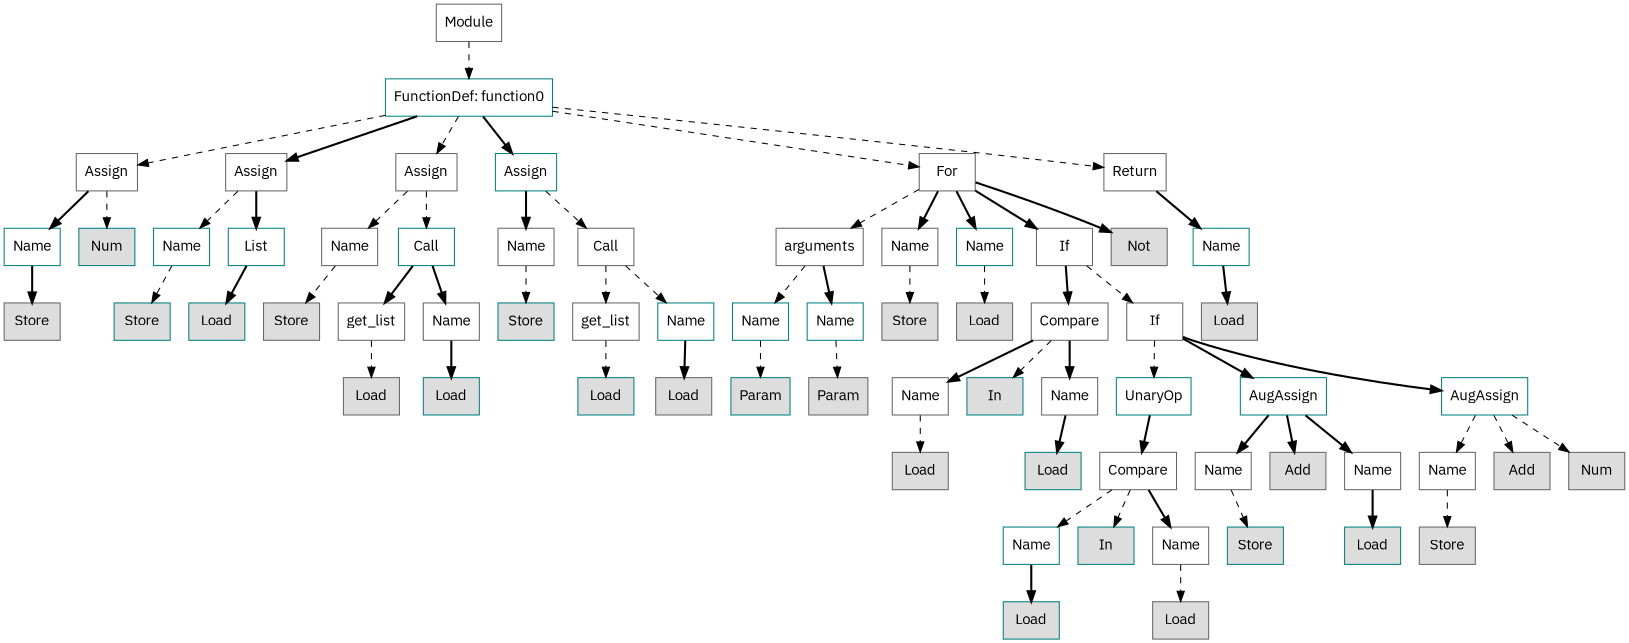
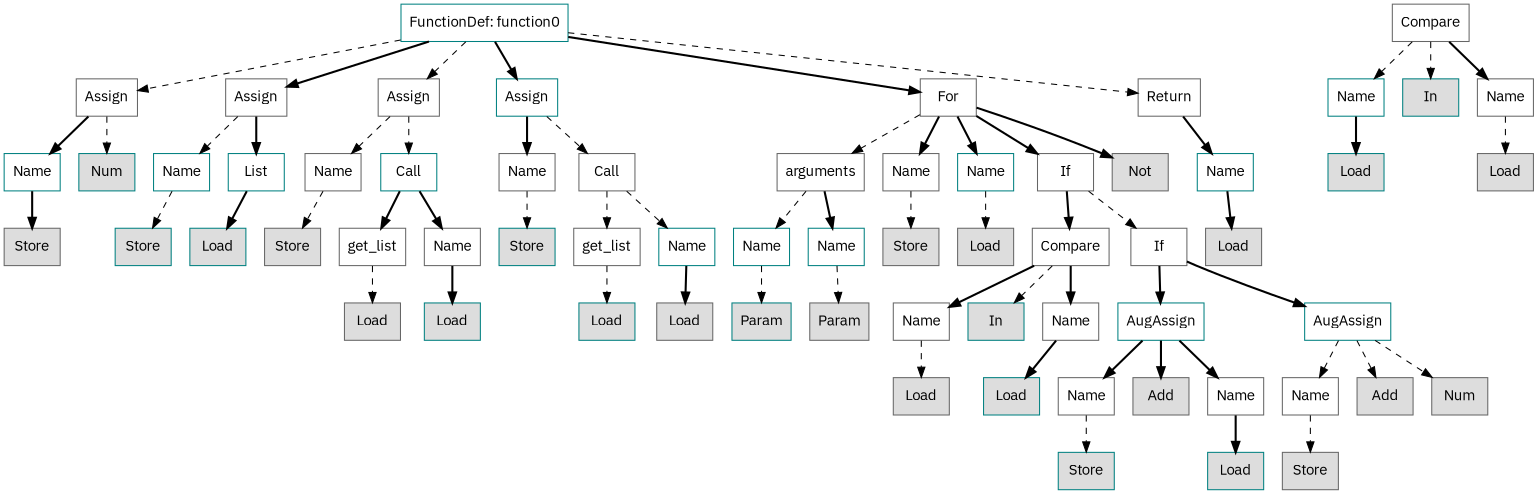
node "Module": removed
edge "FunctionDef: function0" -> "For": style dashed -> bold
node "UnaryOp": removed
